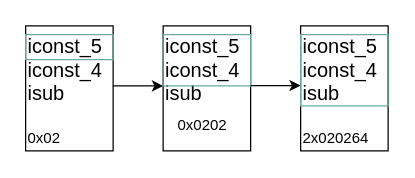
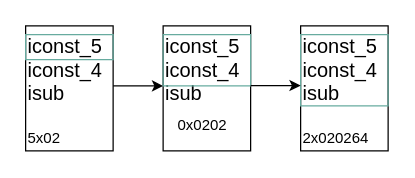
node "0x02": label "0x02" -> "5x02"
